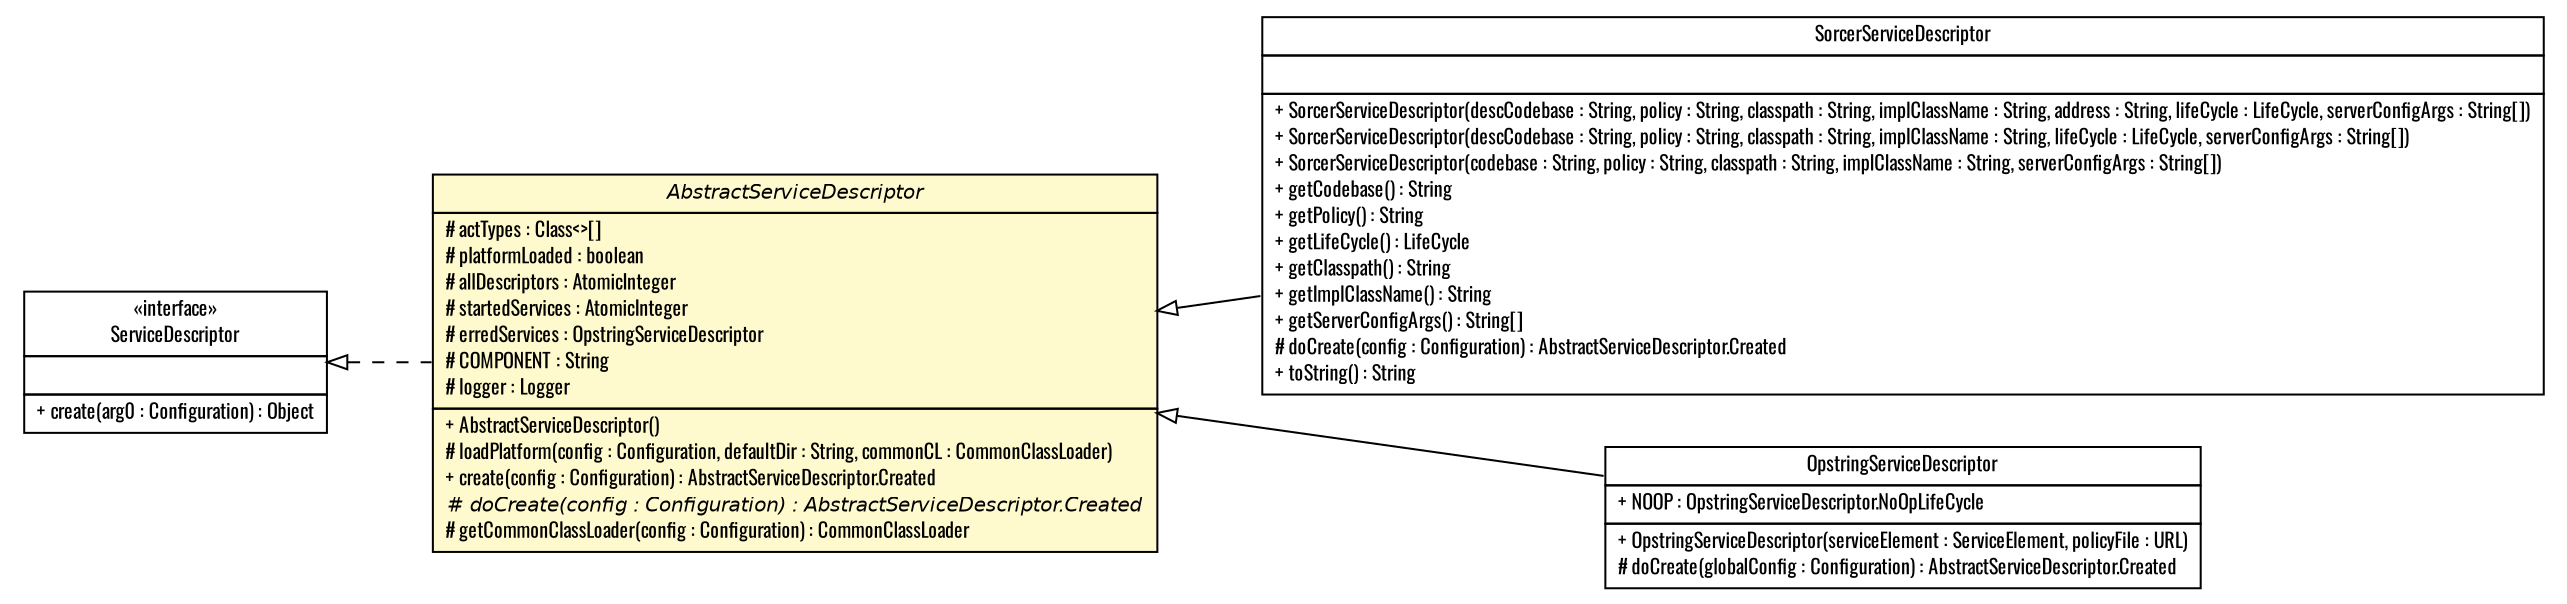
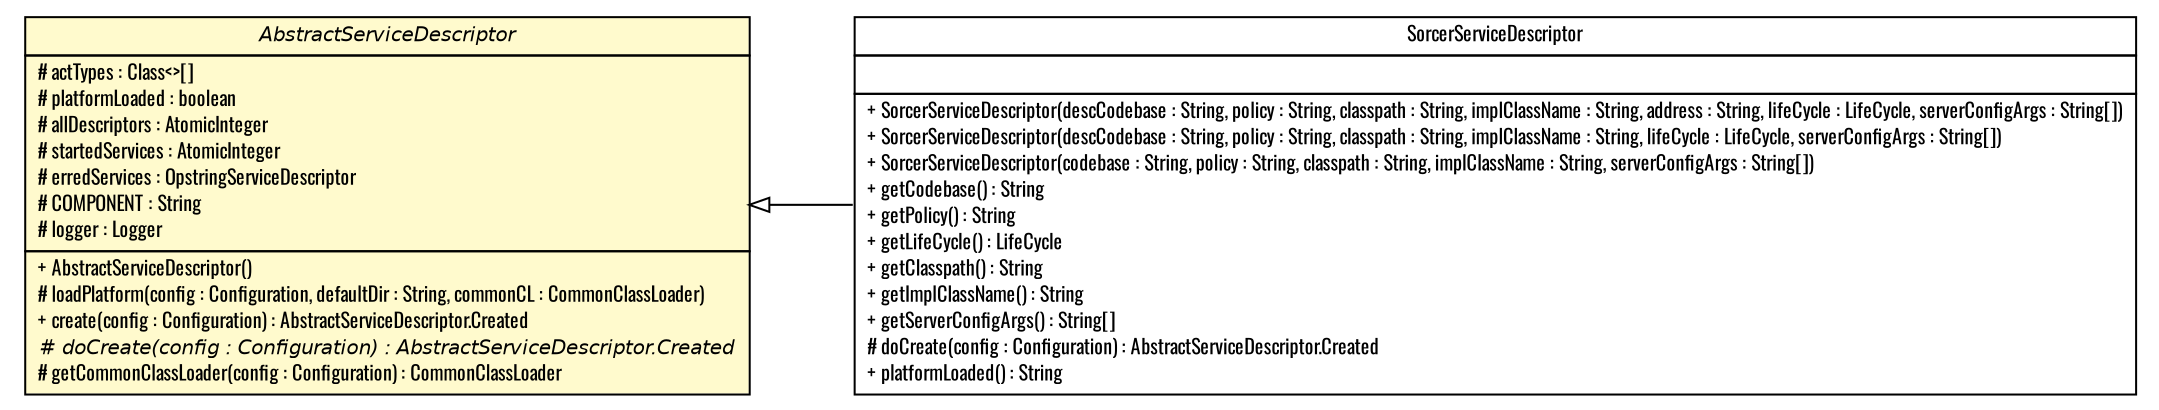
node "ServiceDescriptor": removed
node "SorcerServiceDescriptor": text "+ toString() : String" -> "+ platformLoaded() : String"
node "OpstringServiceDescriptor": removed
